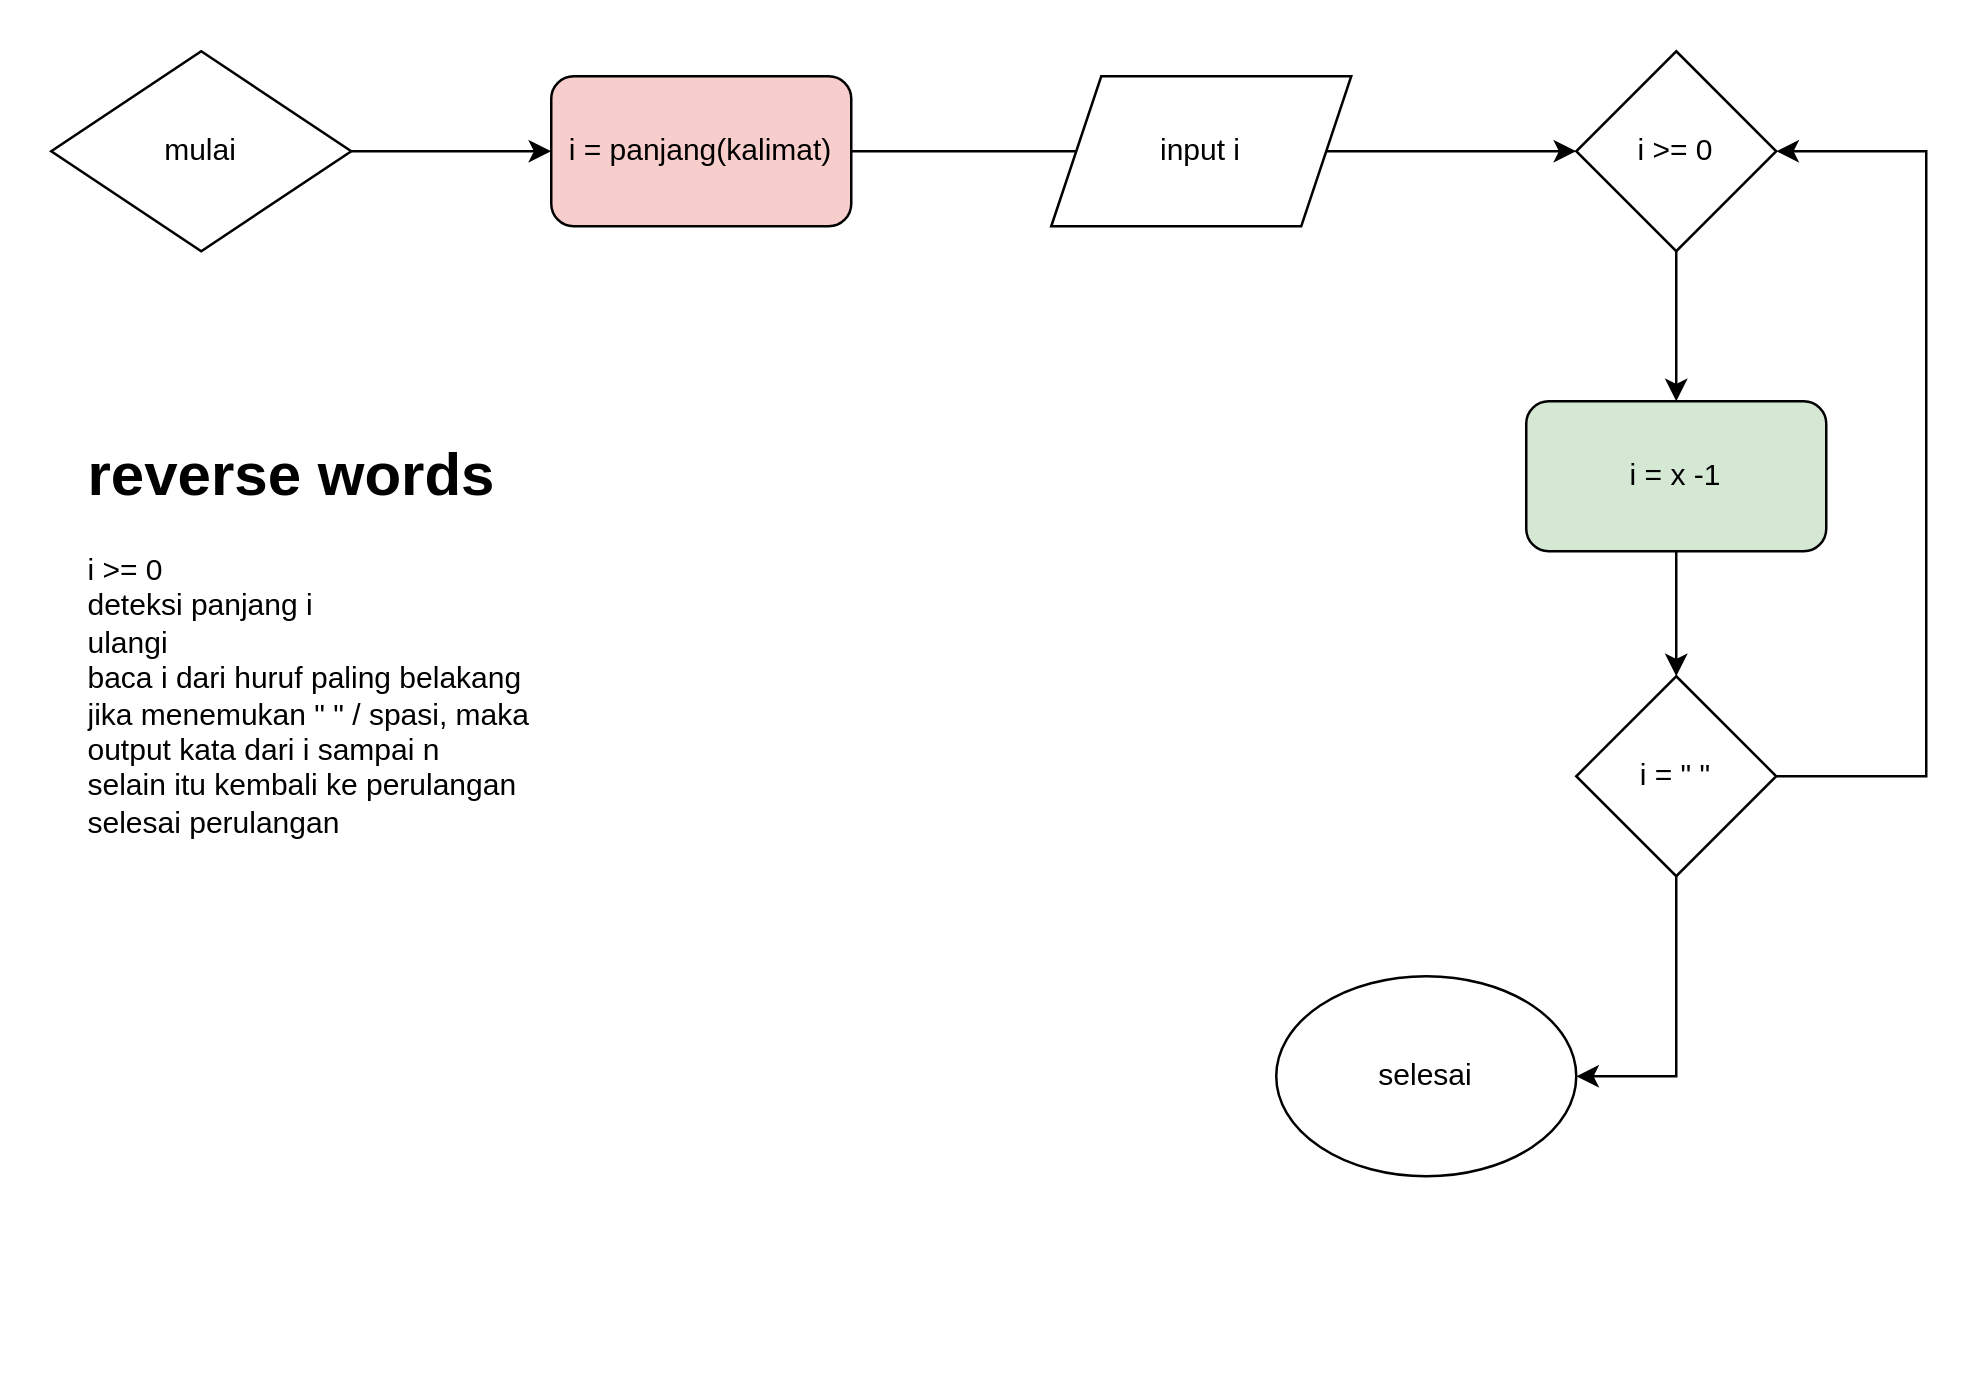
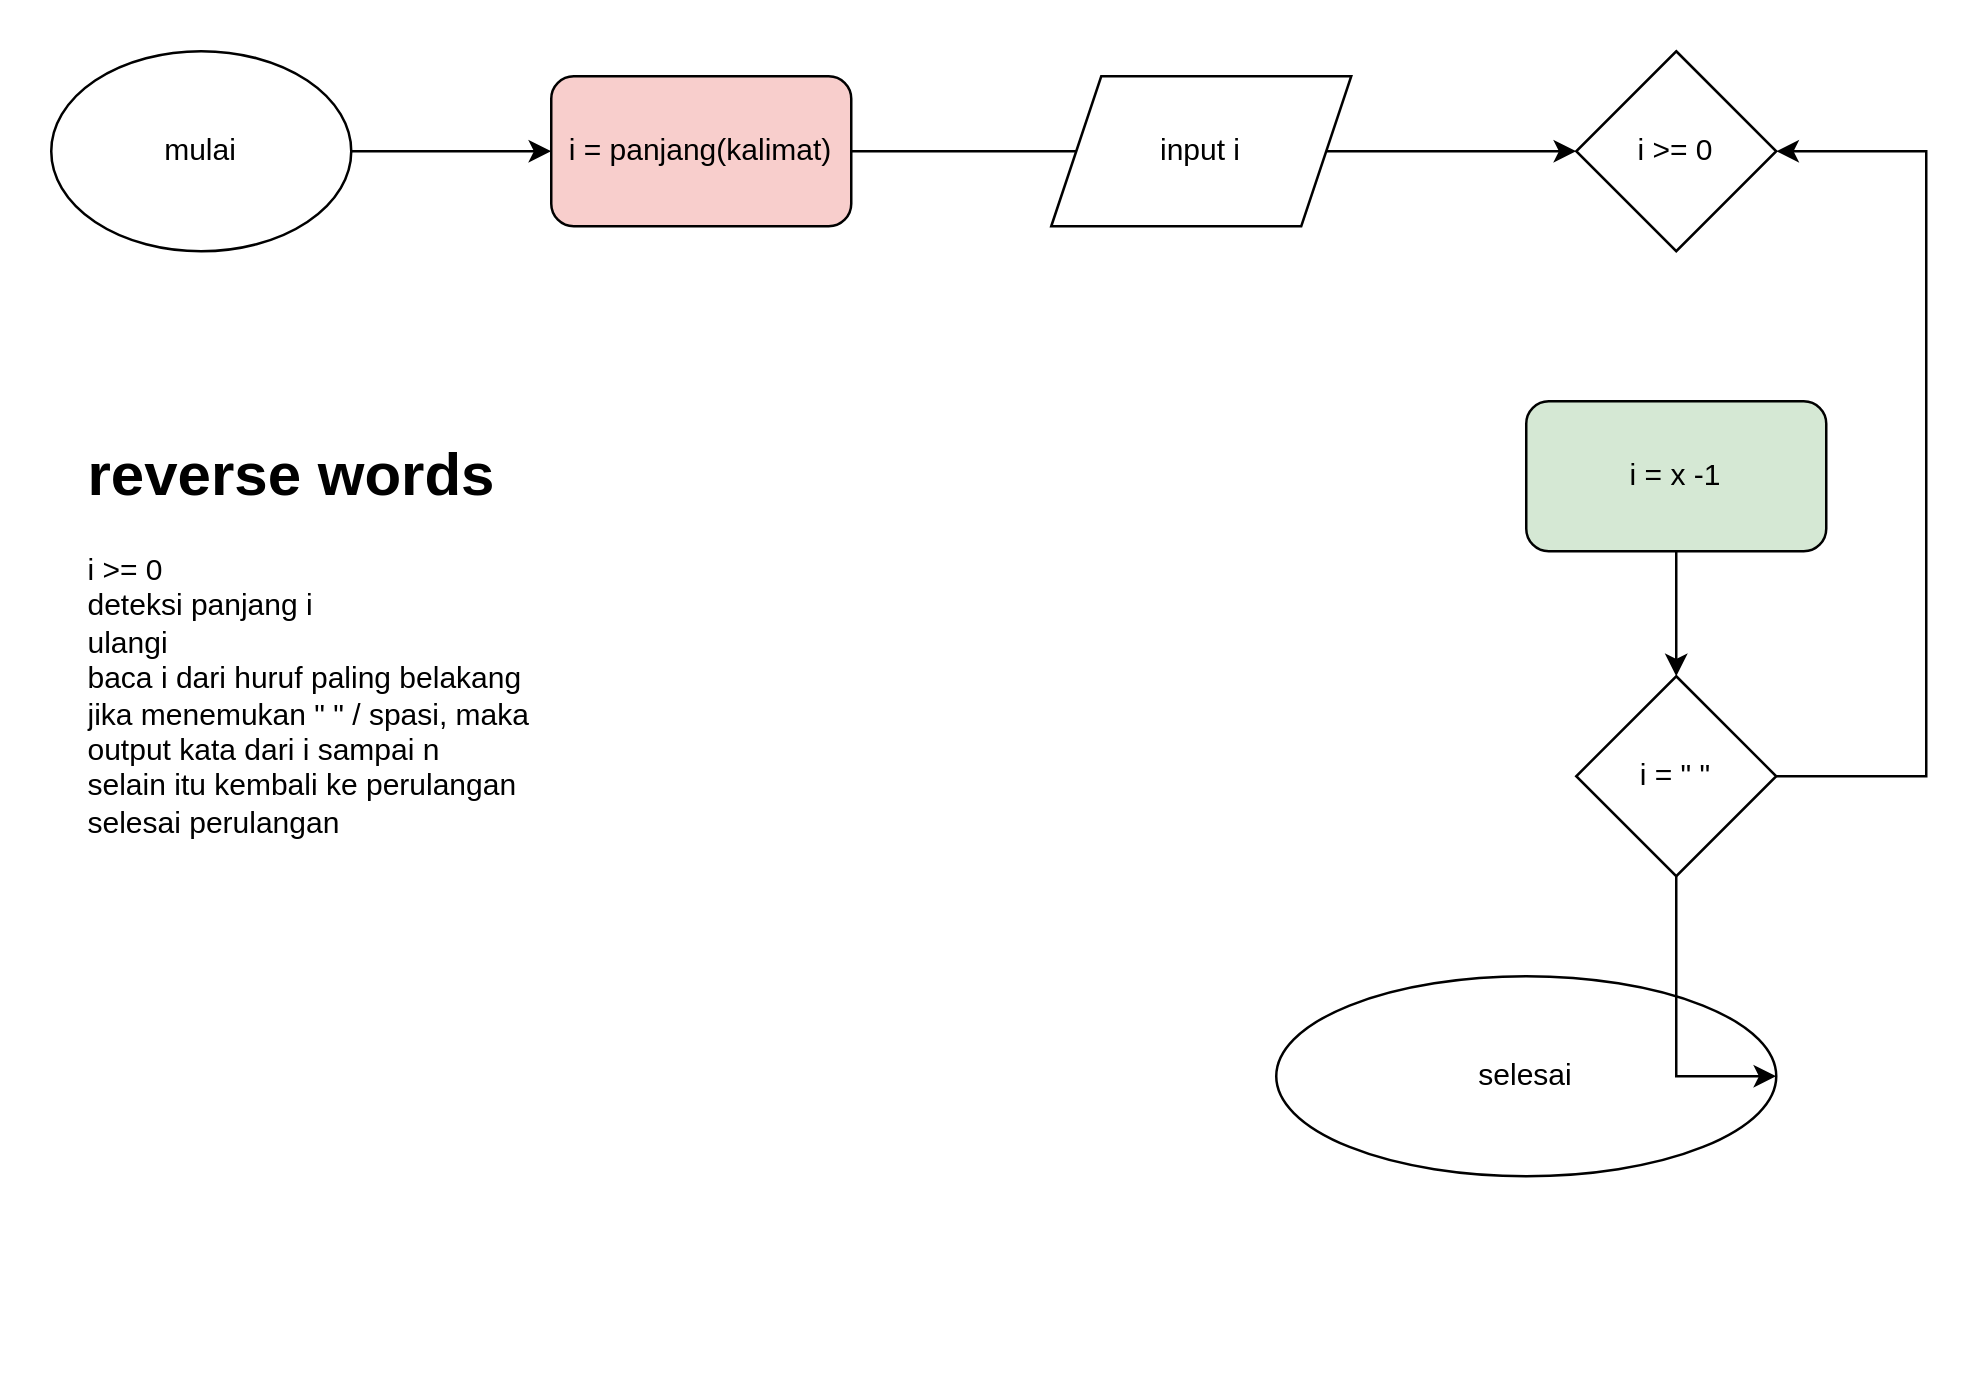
node "mulai": shape diamond -> ellipse
edge "i >= 0" -> "i = x -1": removed
node "selesai": size 300x200 -> 500x200
